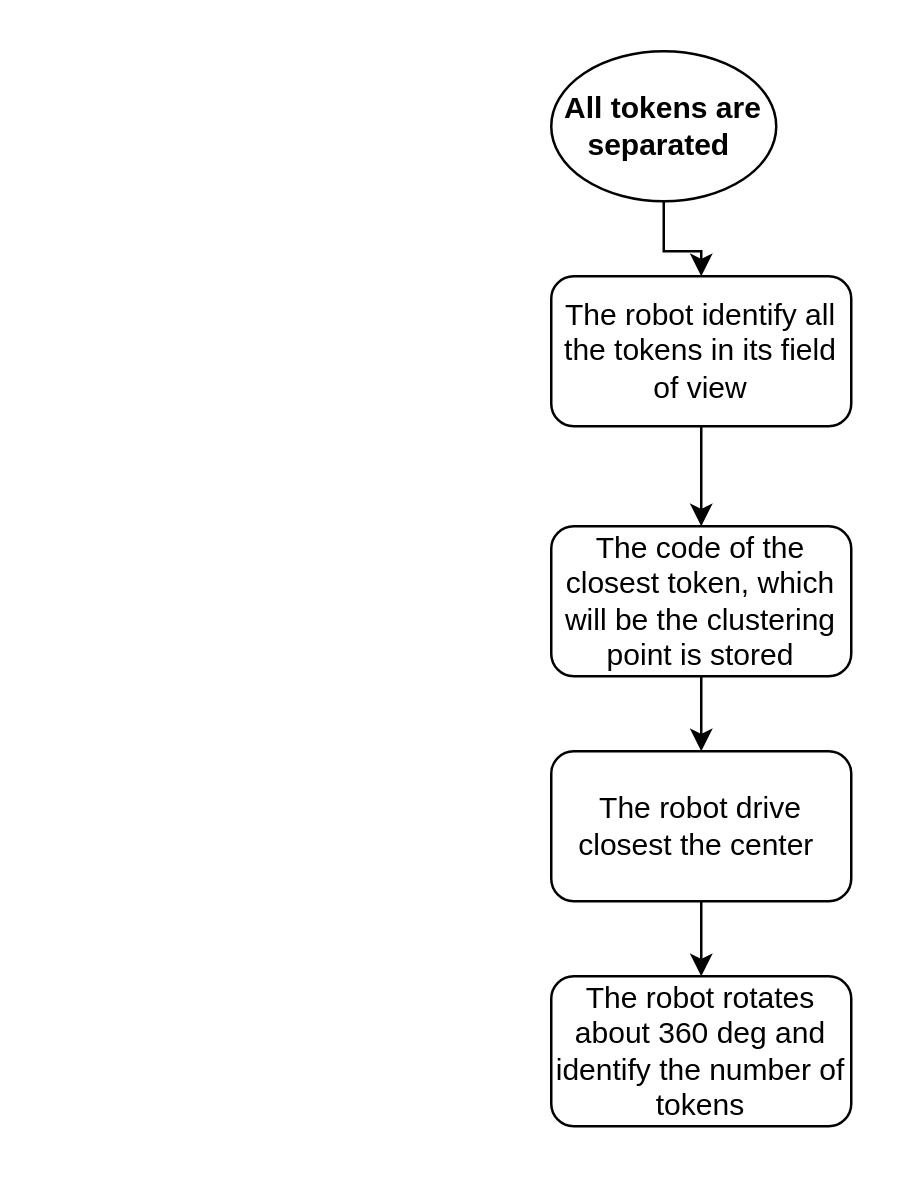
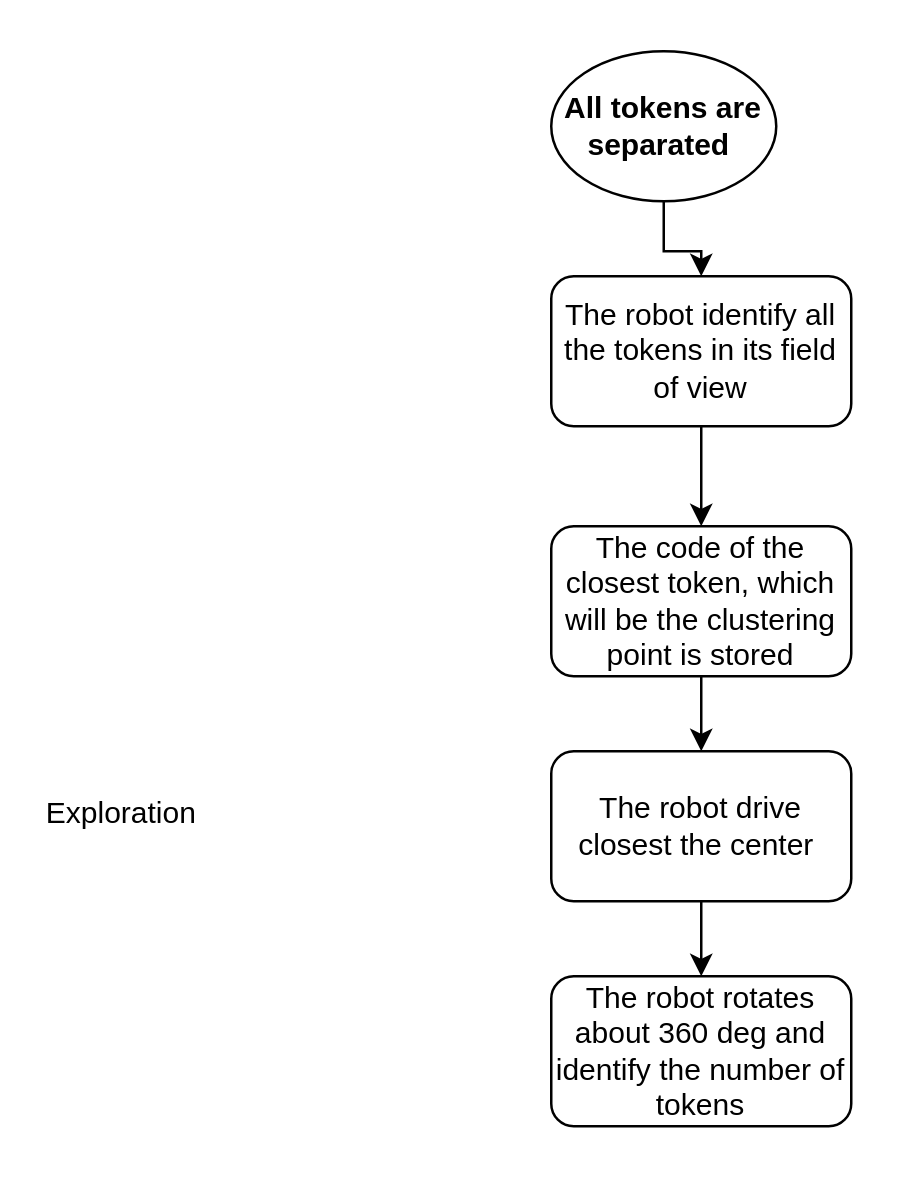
node "Exploration": added
